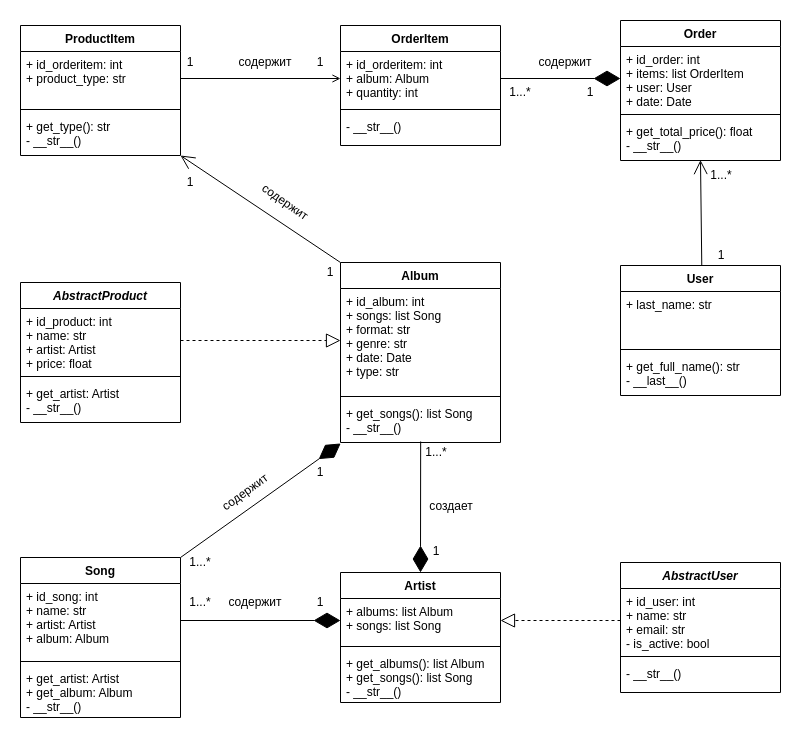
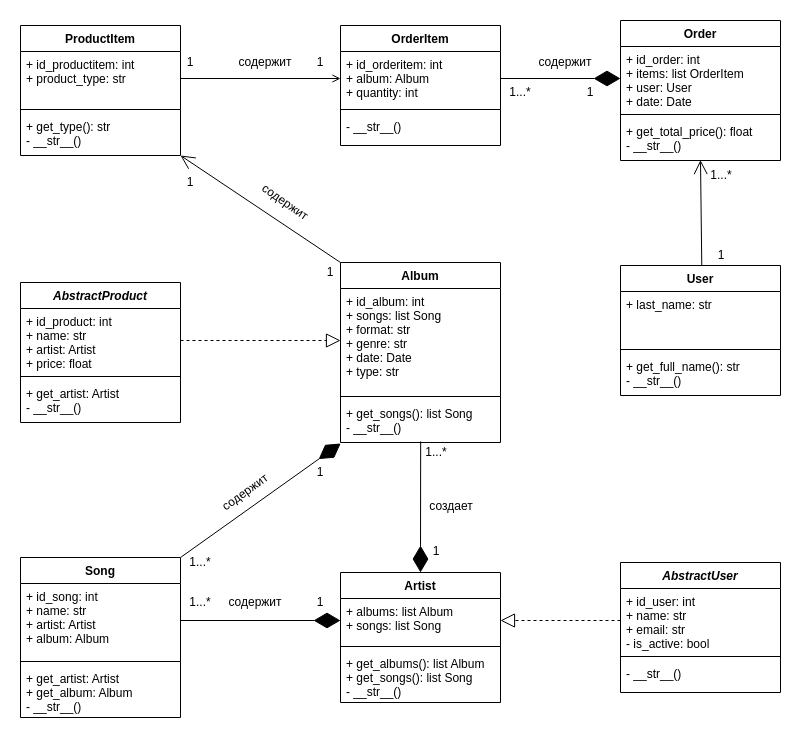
node "+ id_orderitem: int + product_type: str": label "+ id_orderitem: int + product_type: str" -> "+ id_productitem: int + product_type: str"
node "+ get_full_name(): str - __last__()": label "+ get_full_name(): str - __last__()" -> "+ get_full_name(): str - __str__()"
